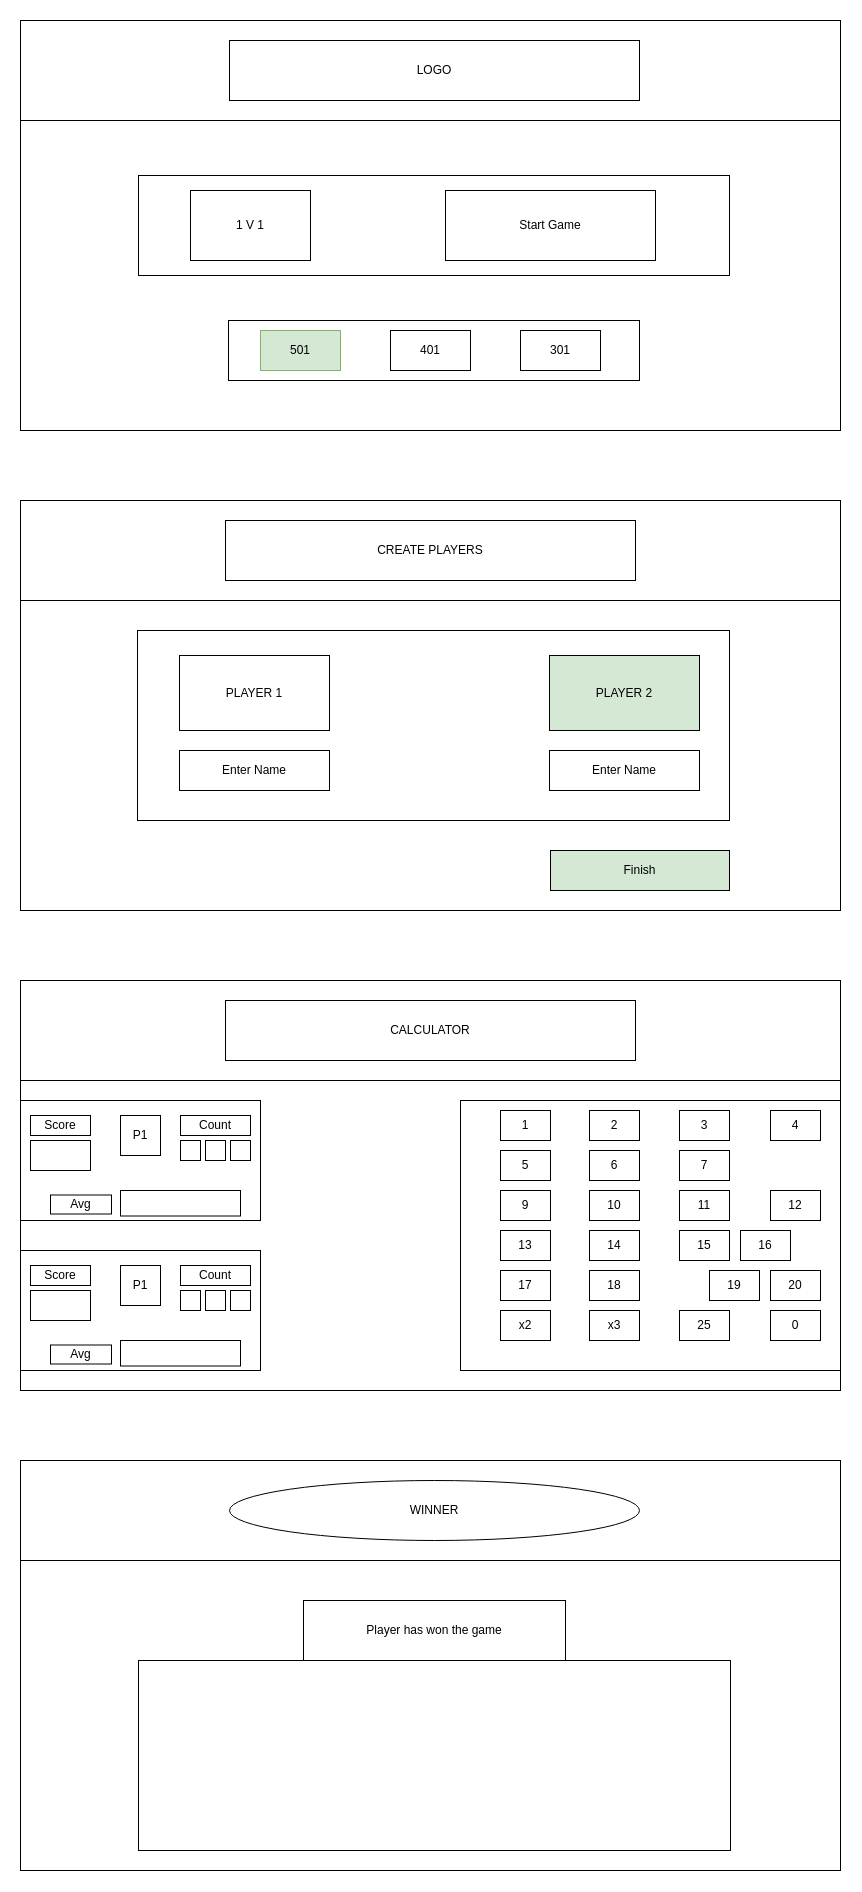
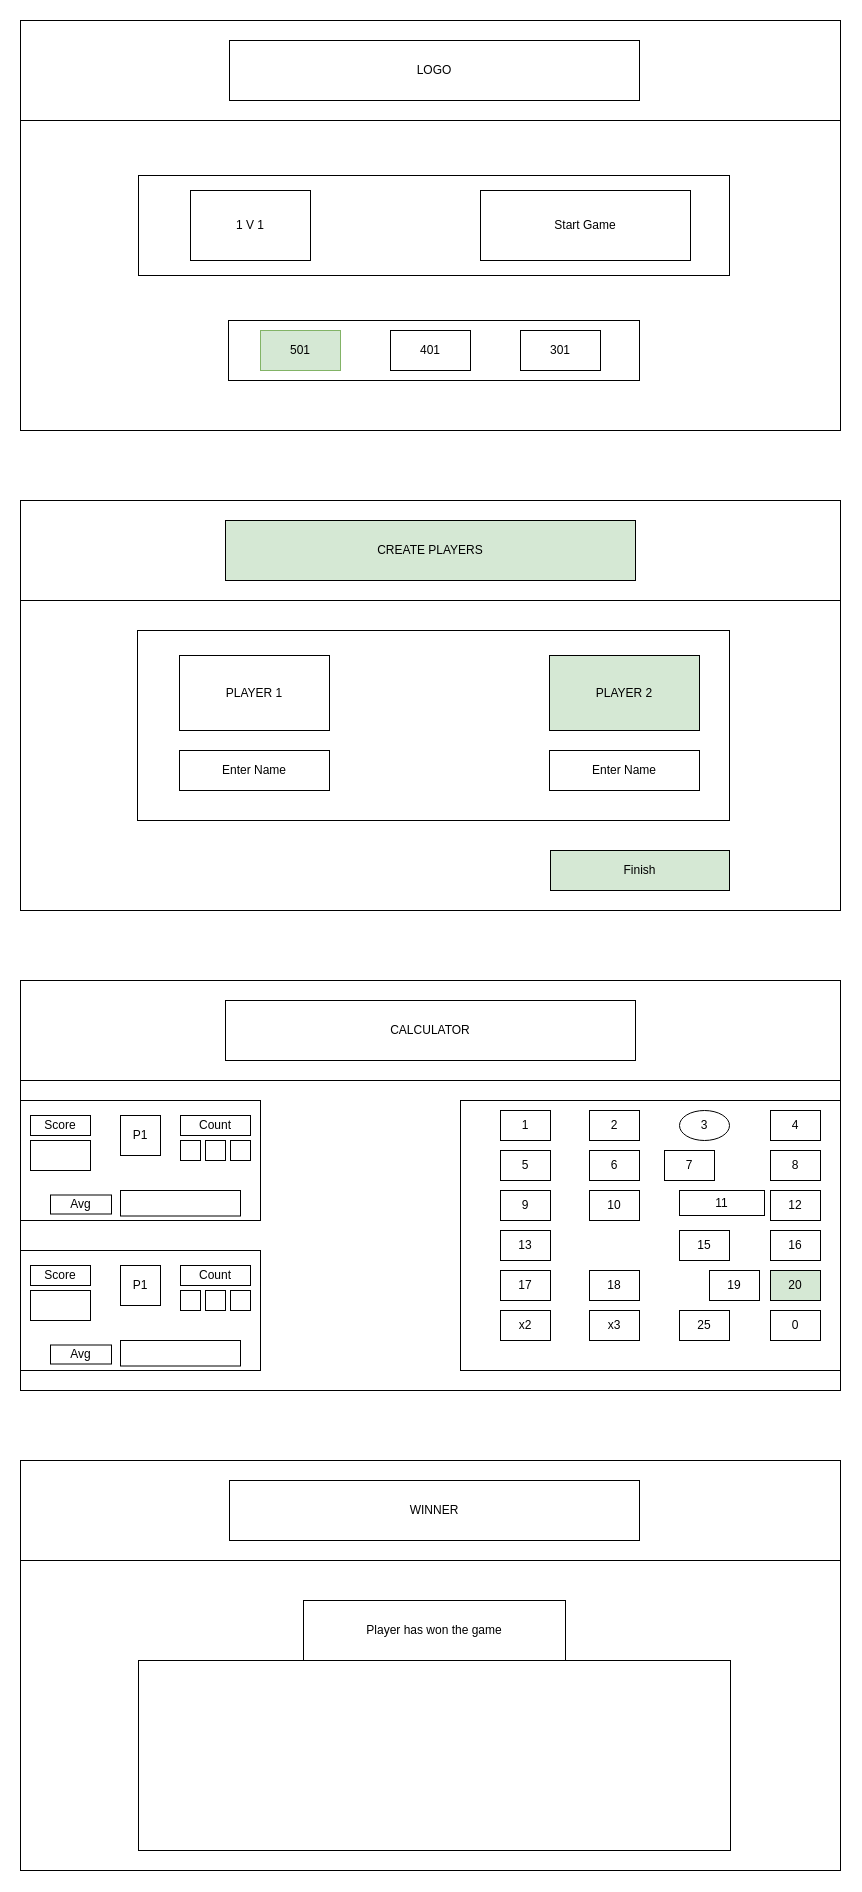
node "Start Game": moved (551, 226) -> (586, 226)
node "CREATE PLAYERS": fillcolor #ffffff -> #d5e8d4
node "3": shape rectangle -> ellipse
node "7": moved (705, 1166) -> (690, 1166)
node "8": added
node "11": size 50x30 -> 85x25
node "14": removed
node "16": moved (766, 1246) -> (796, 1246)
node "20": fillcolor #ffffff -> #d5e8d4
node "WINNER": shape ellipse -> rectangle
